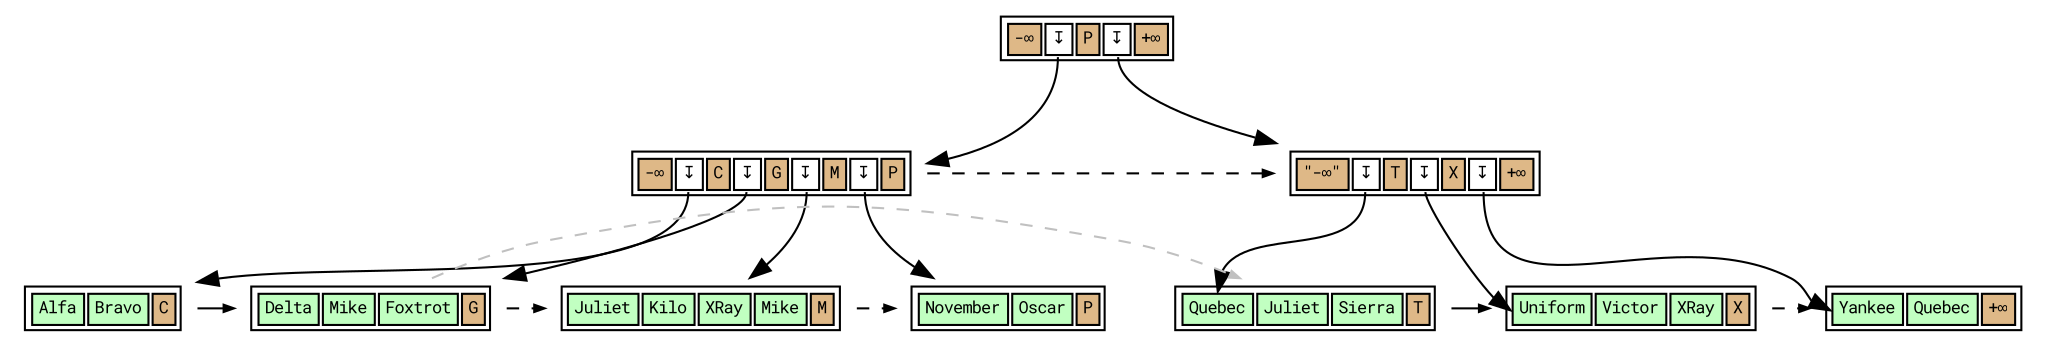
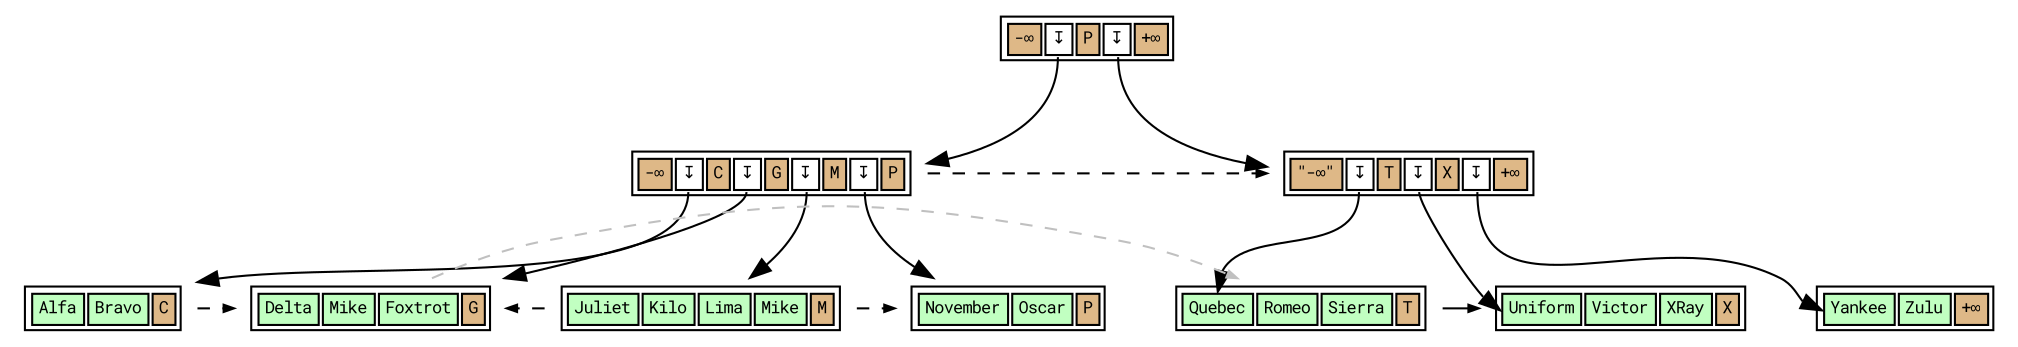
edge "Alfa" -> "Delta": style solid -> dashed
edge "Delta" -> "Juliet": reversed
node "Juliet": text "XRay" -> "Lima"
node "Quebec": text "Juliet" -> "Romeo"
edge "Uniform" -> "Yankee": removed
node "Yankee": text "Quebec" -> "Zulu"
